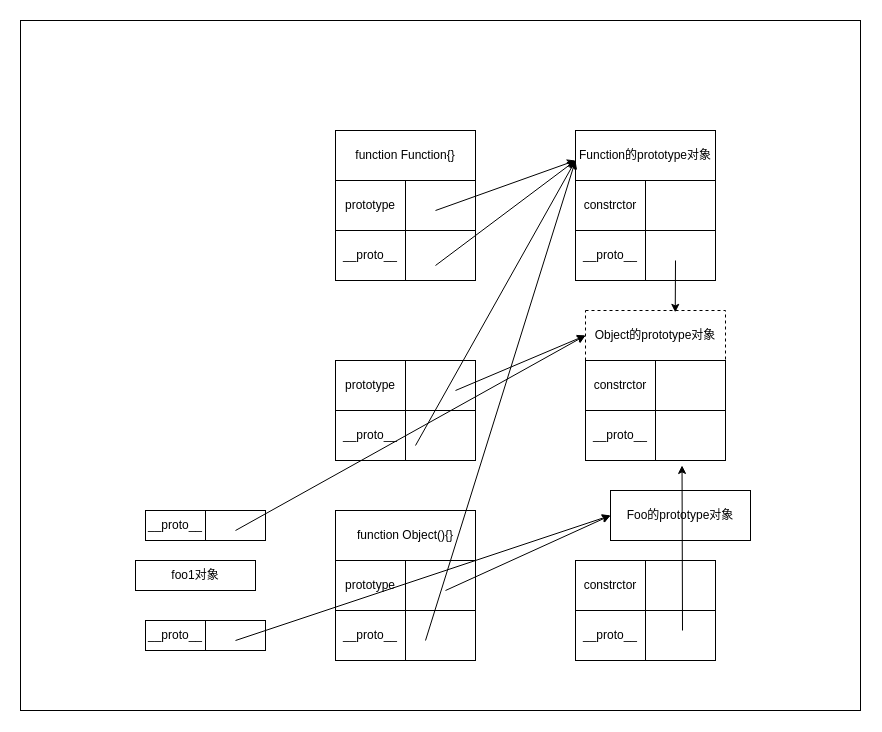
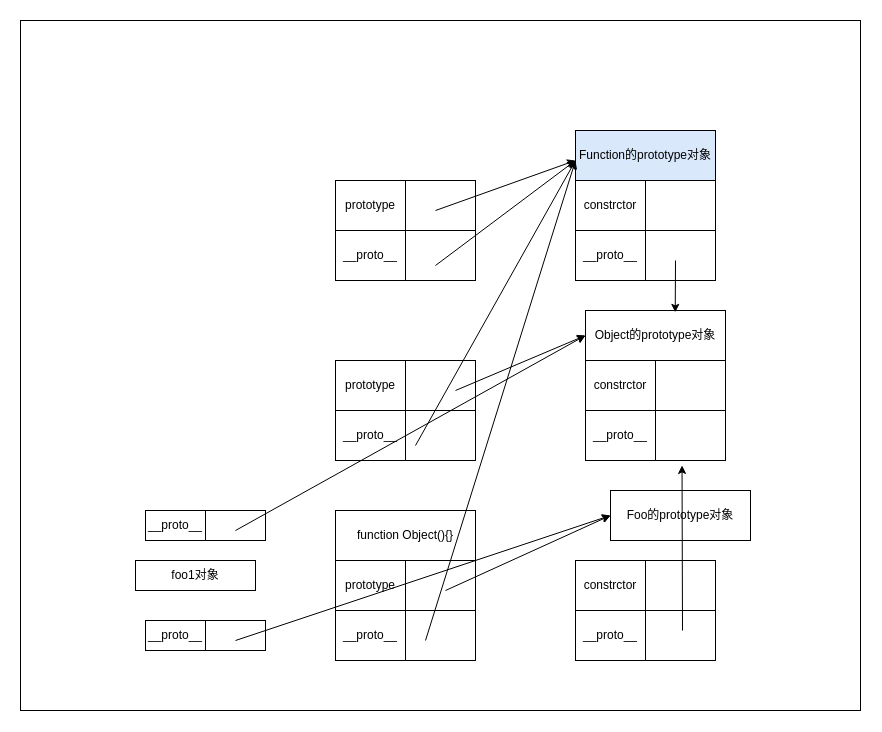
node "function Function{}": removed
node "Function的prototype对象": fillcolor #ffffff -> #dae8fc
node "Object的prototype对象": style dashed -> solid
